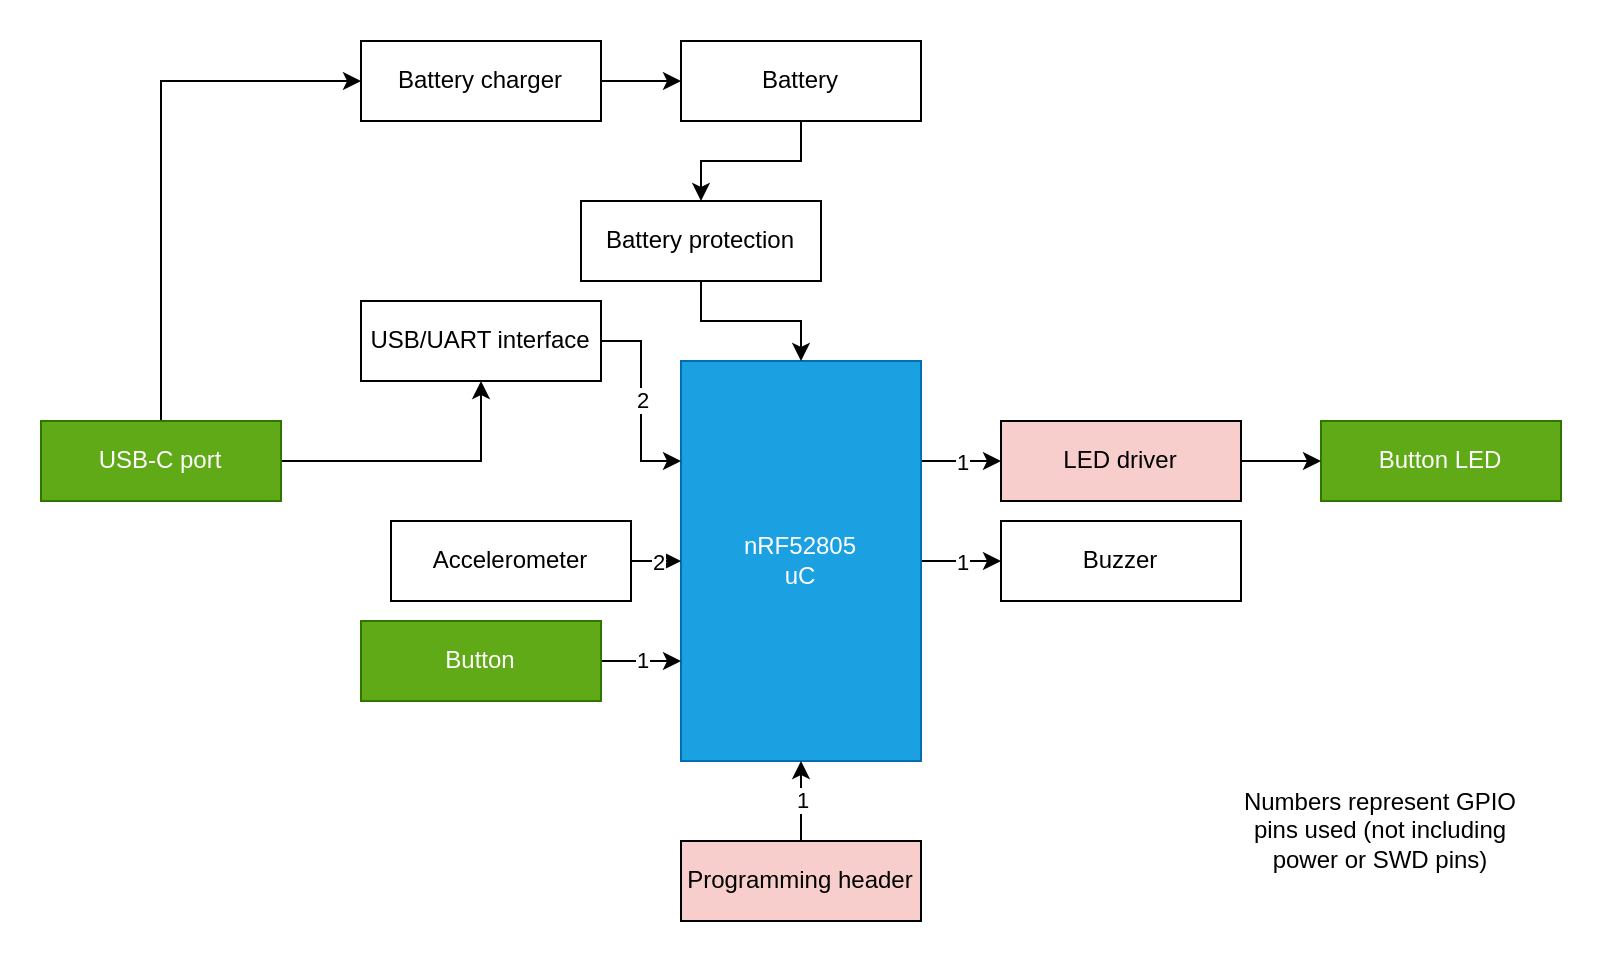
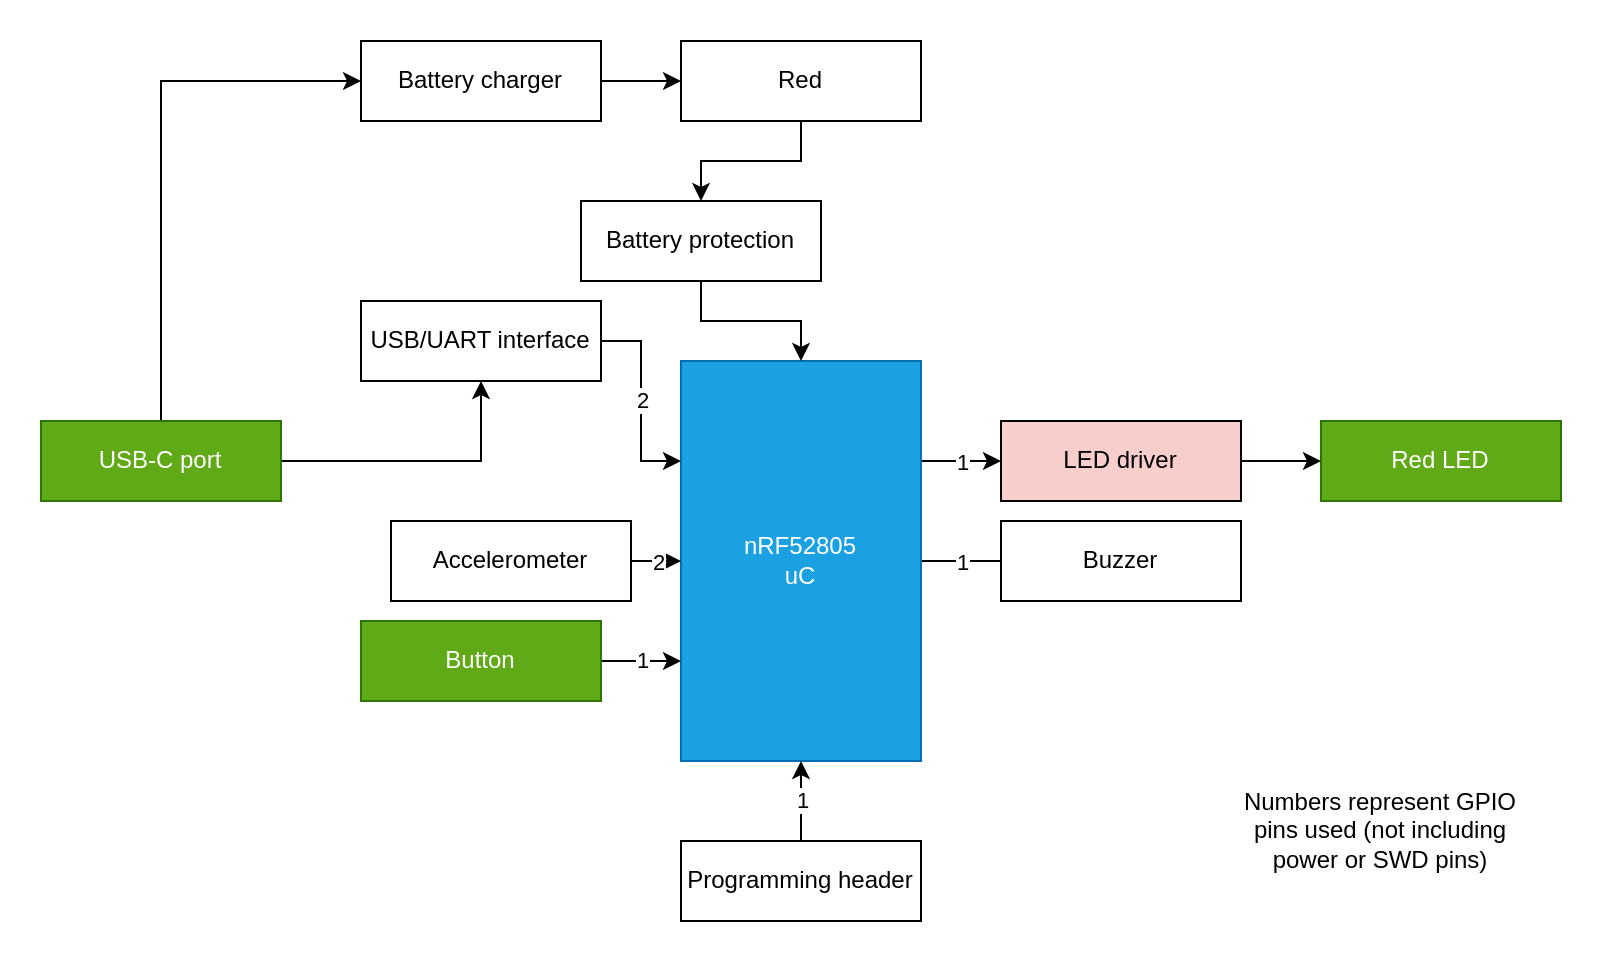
node "Battery": label "Battery" -> "Red"
node "Button LED": label "Button LED" -> "Red LED"
edge "nRF52805 uC" -> "Buzzer": arrowhead classic -> none
node "Programming header": fillcolor #f8cecc -> #ffffff
